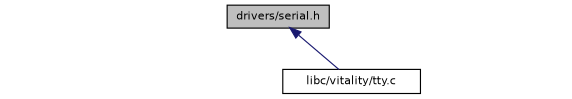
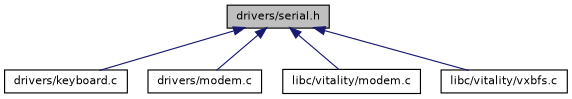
node "drivers/keyboard.c": added
node "drivers/modem.c": added
node "libc/vitality/tty.c": label "libc/vitality/tty.c" -> "libc/vitality/modem.c"
node "libc/vitality/vxbfs.c": added
